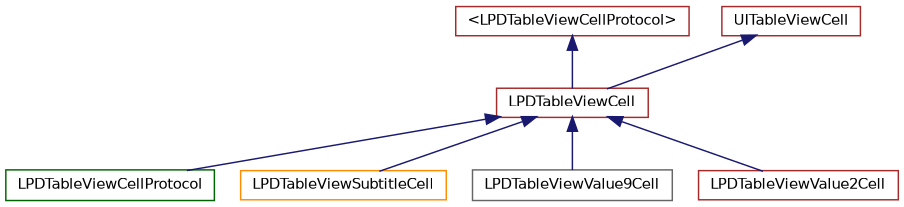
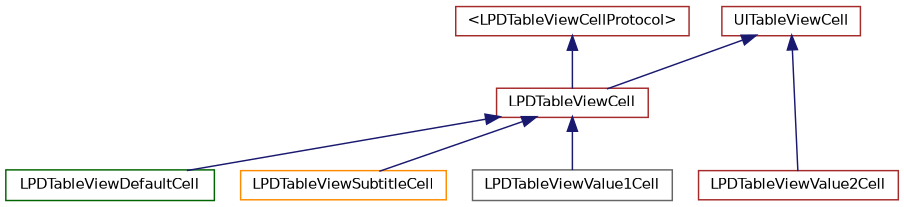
edge "LPDTableViewValue2Cell" -> "LPDTableViewCell": now "LPDTableViewValue2Cell" -> "UITableViewCell"
node "LPDTableViewCellProtocol": label "LPDTableViewCellProtocol" -> "LPDTableViewDefaultCell"
node "LPDTableViewValue9Cell": label "LPDTableViewValue9Cell" -> "LPDTableViewValue1Cell"
